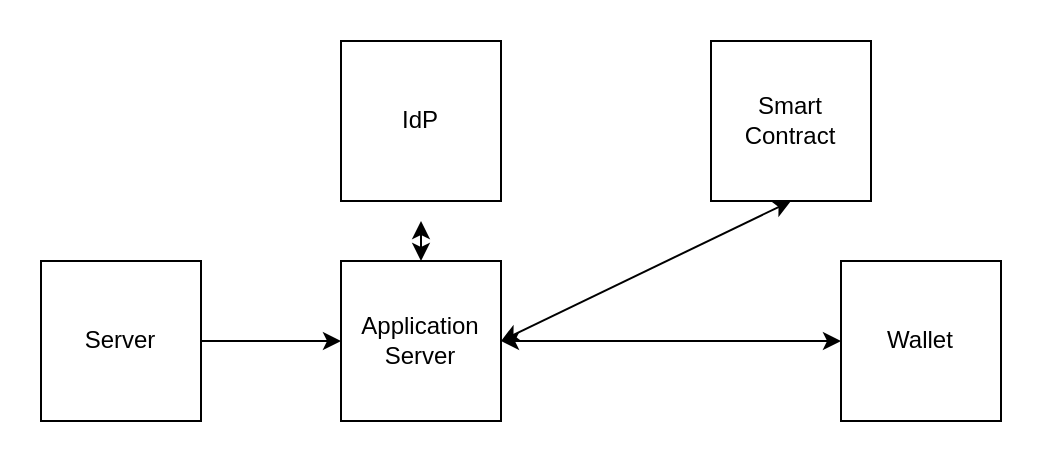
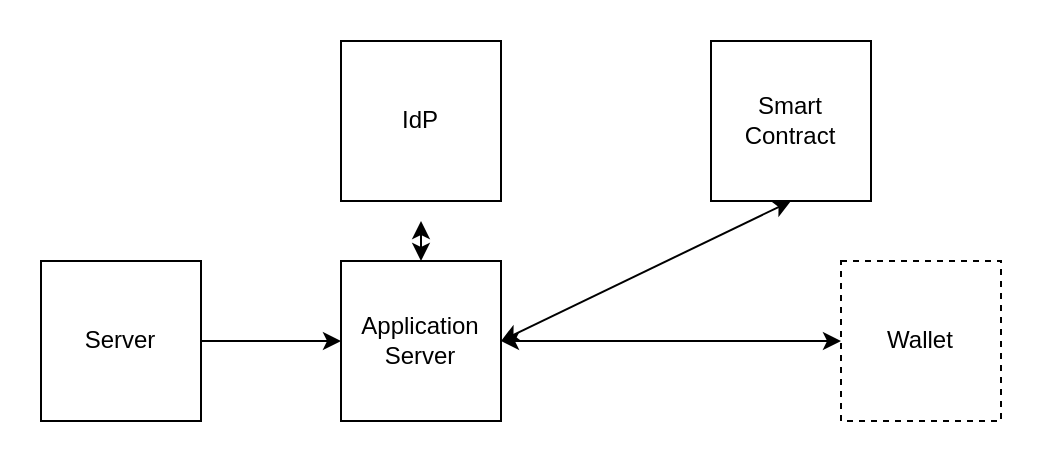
node "Wallet": style solid -> dashed
